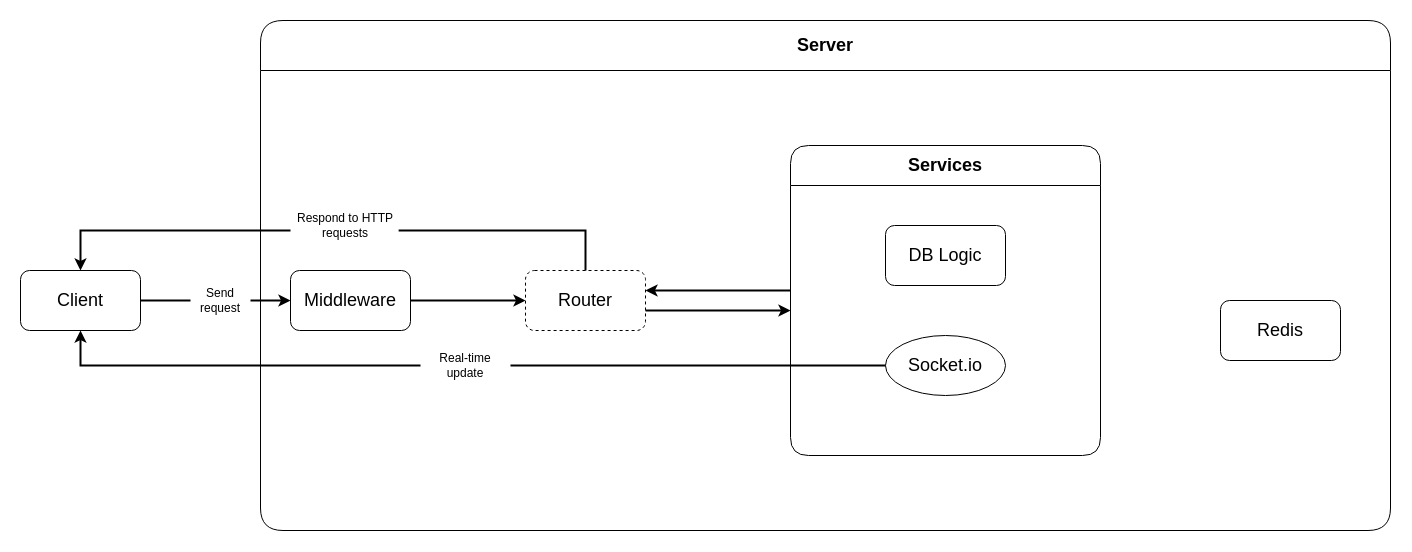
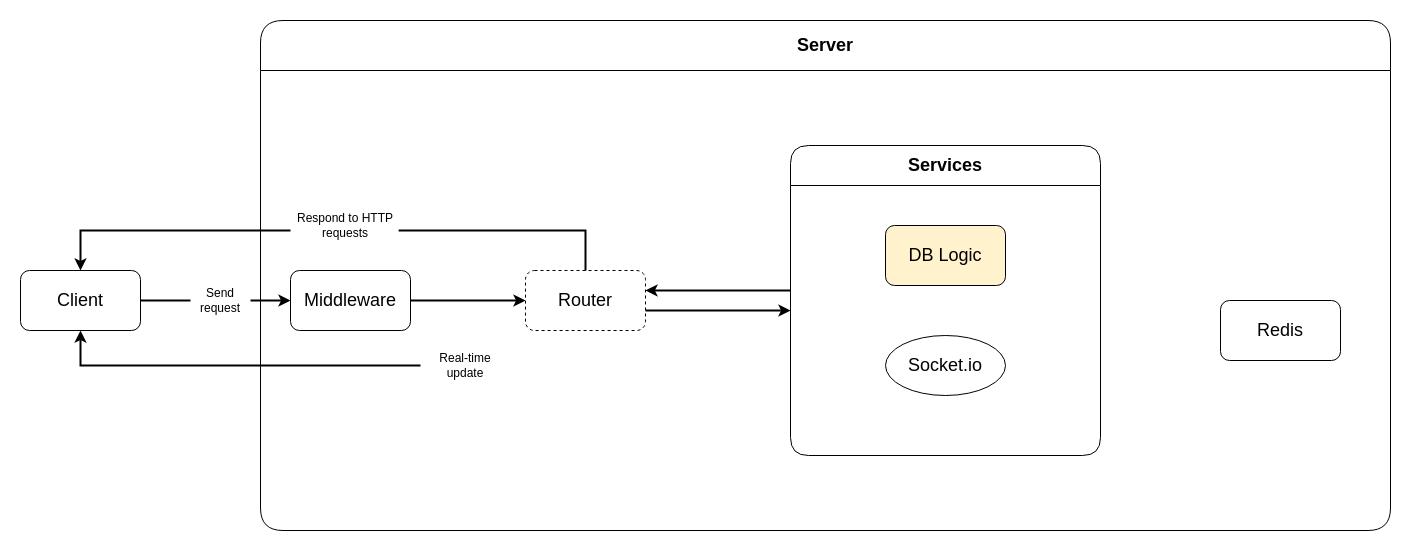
node "DB Logic": fillcolor #ffffff -> #fff2cc
edge "Real-time update" -- "Socket.io": removed
